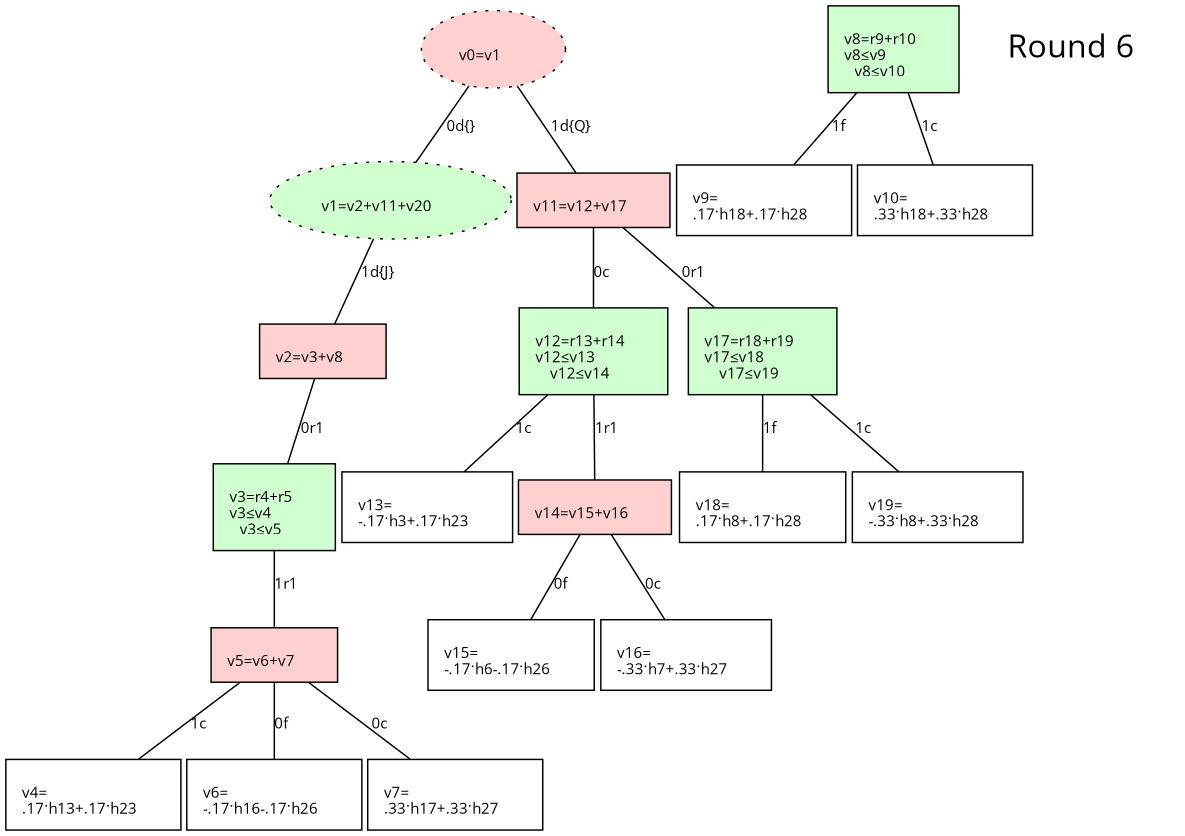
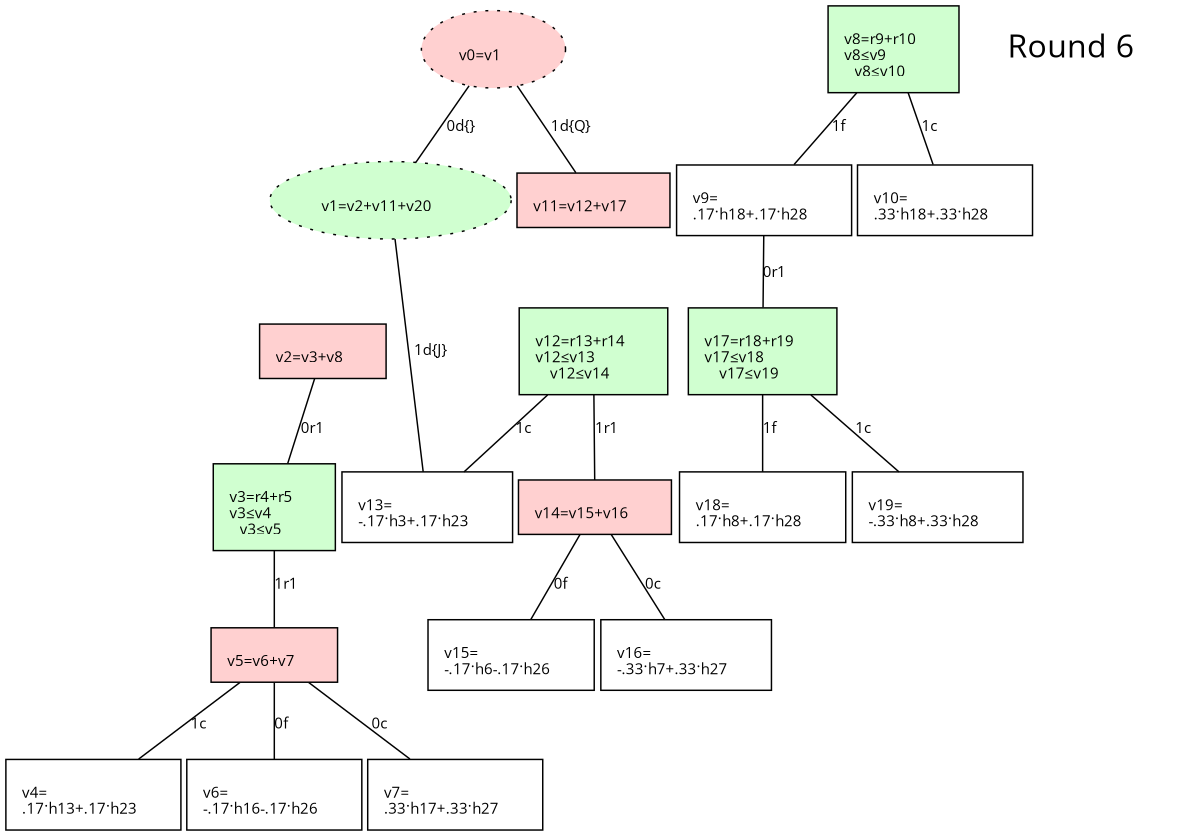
edge "v11=v12+v17" -- "v12=r13+r14": removed, label "0c"
edge "v11=v12+v17" -- "v17=r18+r19": now "v9=" -- "v17=r18+r19"
edge "v1=v2+v11+v20" -- "v2=v3+v8": now "v1=v2+v11+v20" -- "v13="
